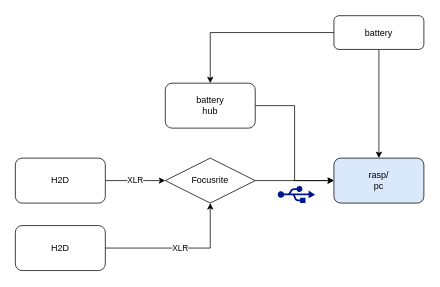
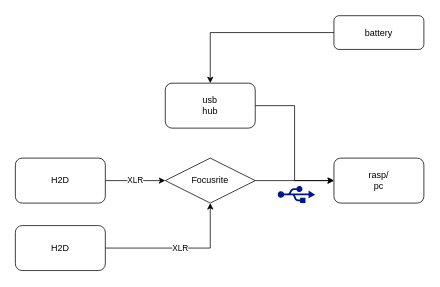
node "battery hub": label "battery hub" -> "usb hub"
edge "battery" -> "rasp/ pc": removed
node "rasp/ pc": fillcolor #dae8fc -> #ffffff
